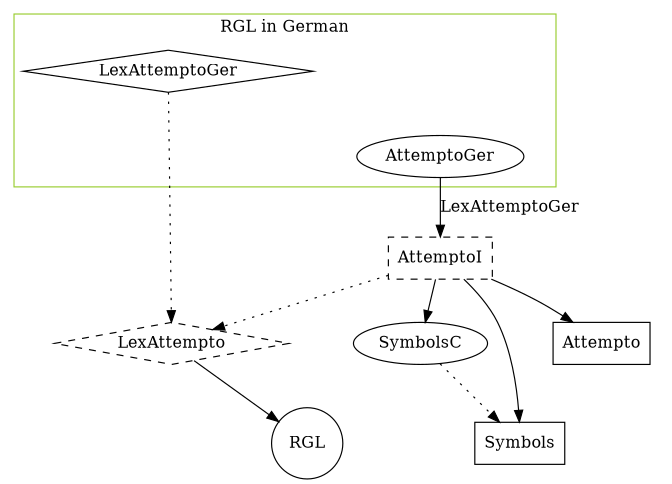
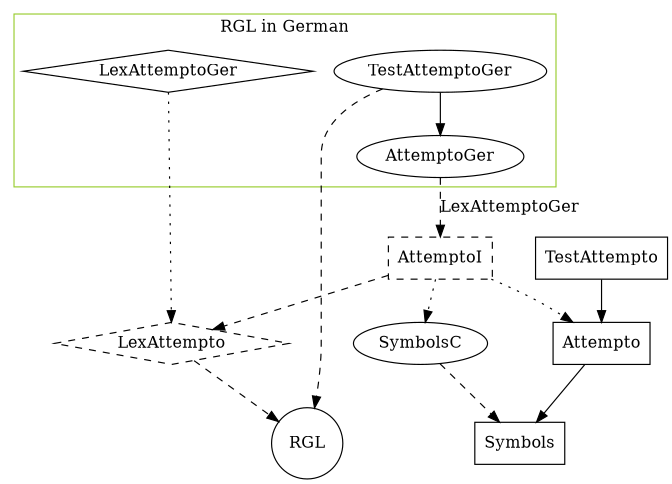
node "TestAttemptoGer": added
edge "AttemptoGer" -> "AttemptoI": style solid -> dashed
node "TestAttempto": added
edge "AttemptoI" -> "SymbolsC": style solid -> dotted
edge "AttemptoI" -> "Attempto": style solid -> dotted
edge "AttemptoI" -> "LexAttempto": style dotted -> dashed
edge "AttemptoI" -> "Symbols": now "Attempto" -> "Symbols"
edge "LexAttempto" -> "RGL": style solid -> dashed
edge "SymbolsC" -> "Symbols": style dotted -> dashed
